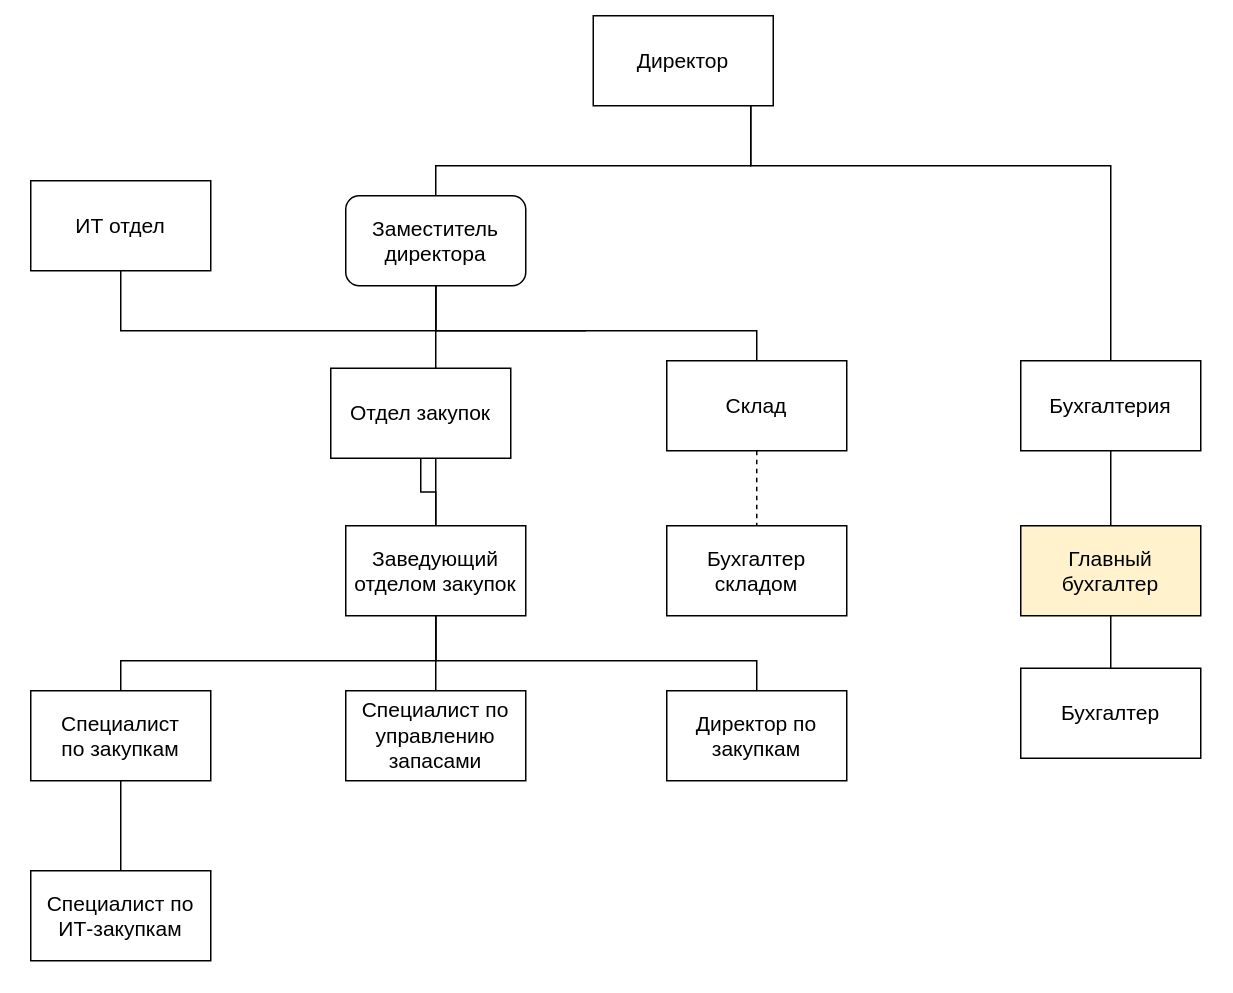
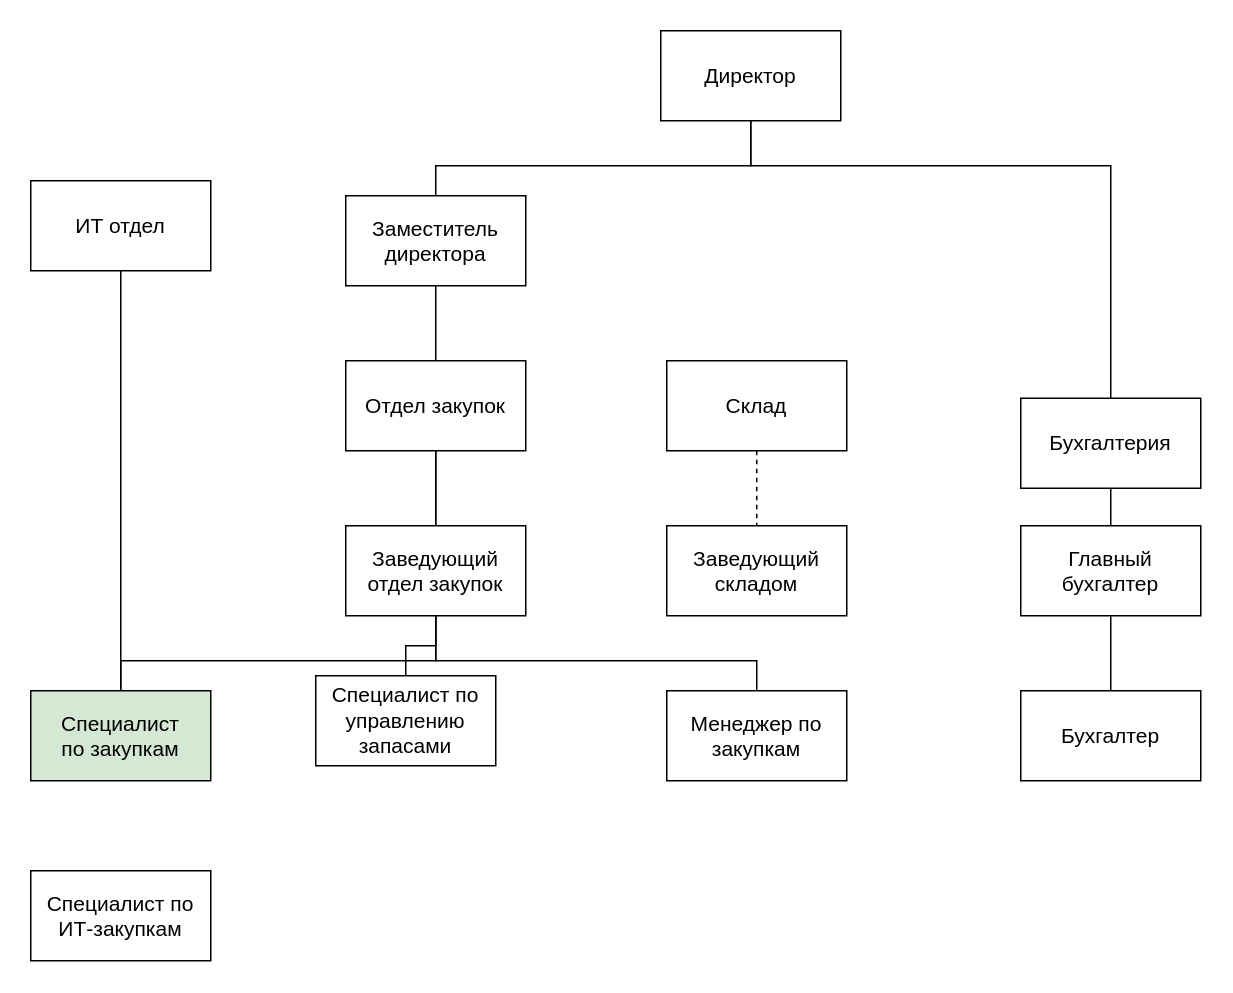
node "Директор": moved (683, 61) -> (751, 76)
node "Заместитель директора": shape rounded rectangle -> rectangle
edge "ИТ отдел" -- "Заместитель директора": removed
edge "Заместитель директора" -- "Склад": removed
node "Бухгалтерия": moved (1111, 406) -> (1111, 443)
node "Отдел закупок": moved (421, 413) -> (436, 406)
node "Заведующий отделом закупок": label "Заведующий отделом закупок" -> "Заведующий отдел закупок"
node "Бухгалтер складом": label "Бухгалтер складом" -> "Заведующий складом"
node "Главный бухгалтер": fillcolor #fff2cc -> #ffffff
node "Бухгалтер": moved (1111, 713) -> (1111, 736)
node "Специалист по закупкам": fillcolor #ffffff -> #d5e8d4
node "Специалист по управлению запасами": moved (436, 736) -> (406, 721)
node "Директор по закупкам": label "Директор по закупкам" -> "Менеджер по закупкам"
edge "Специалист по закупкам" -- "Специалист по ИТ-закупкам": now "Специалист по закупкам" -- "ИТ отдел"
